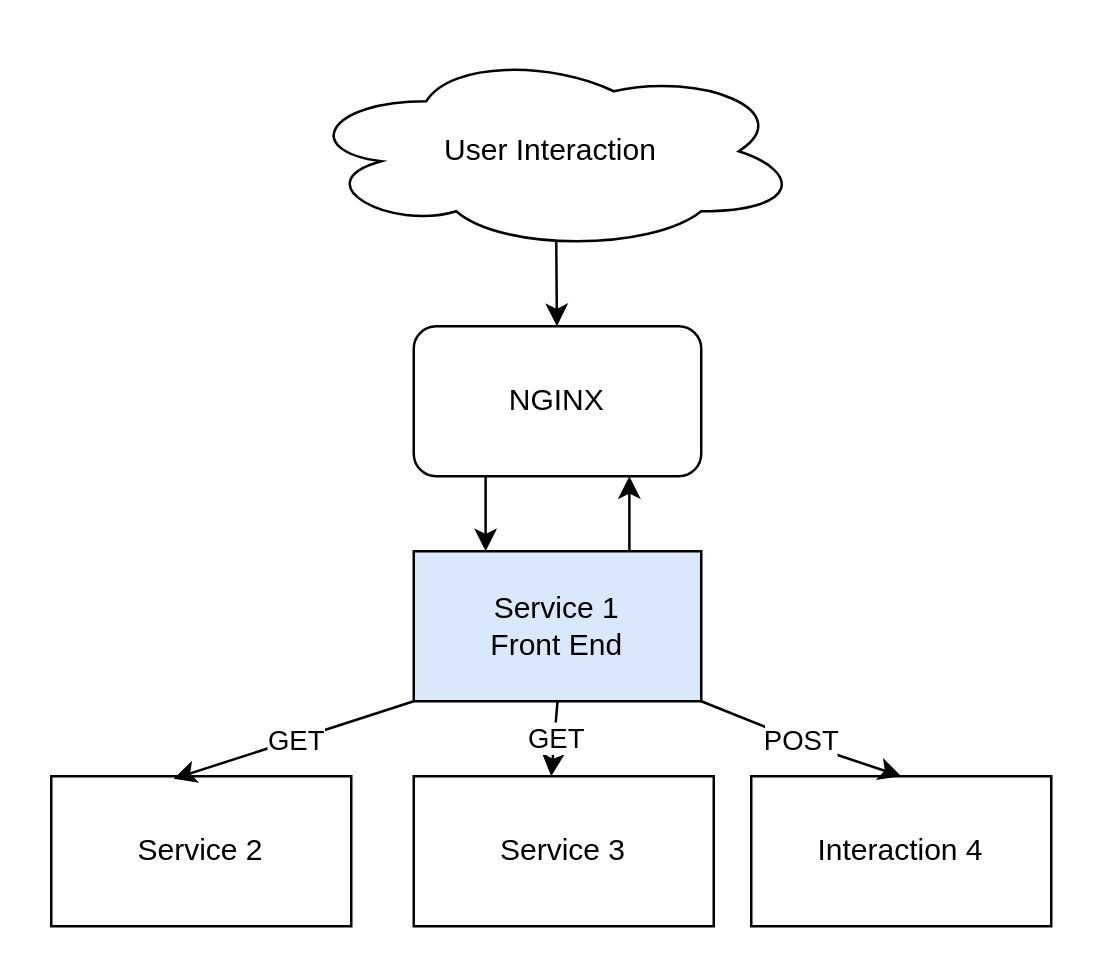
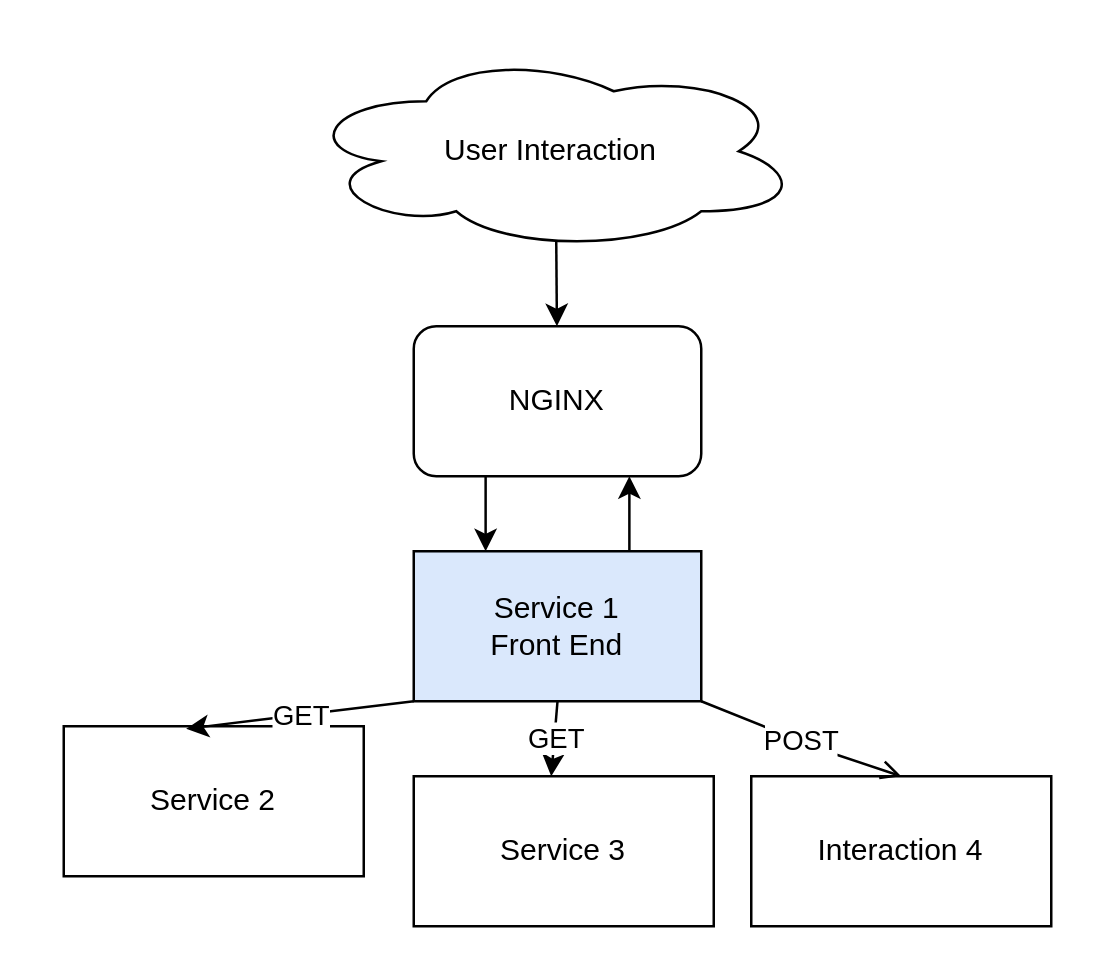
edge "Service 1 Front End" -> "Interaction 4": arrowhead classic -> open
node "Service 2": moved (201, 851) -> (214, 801)
